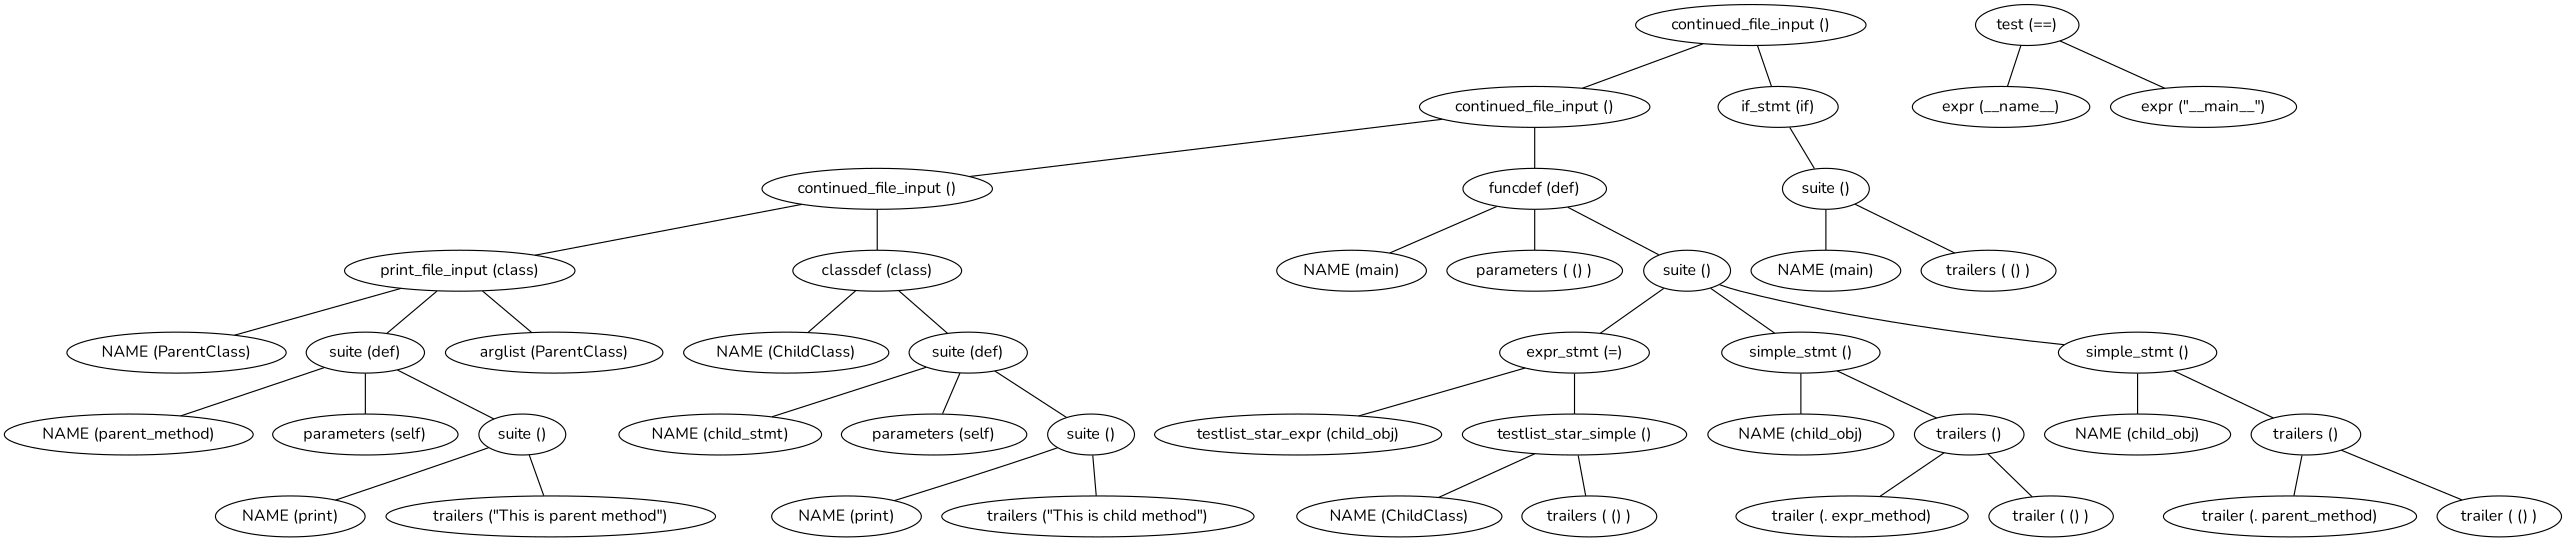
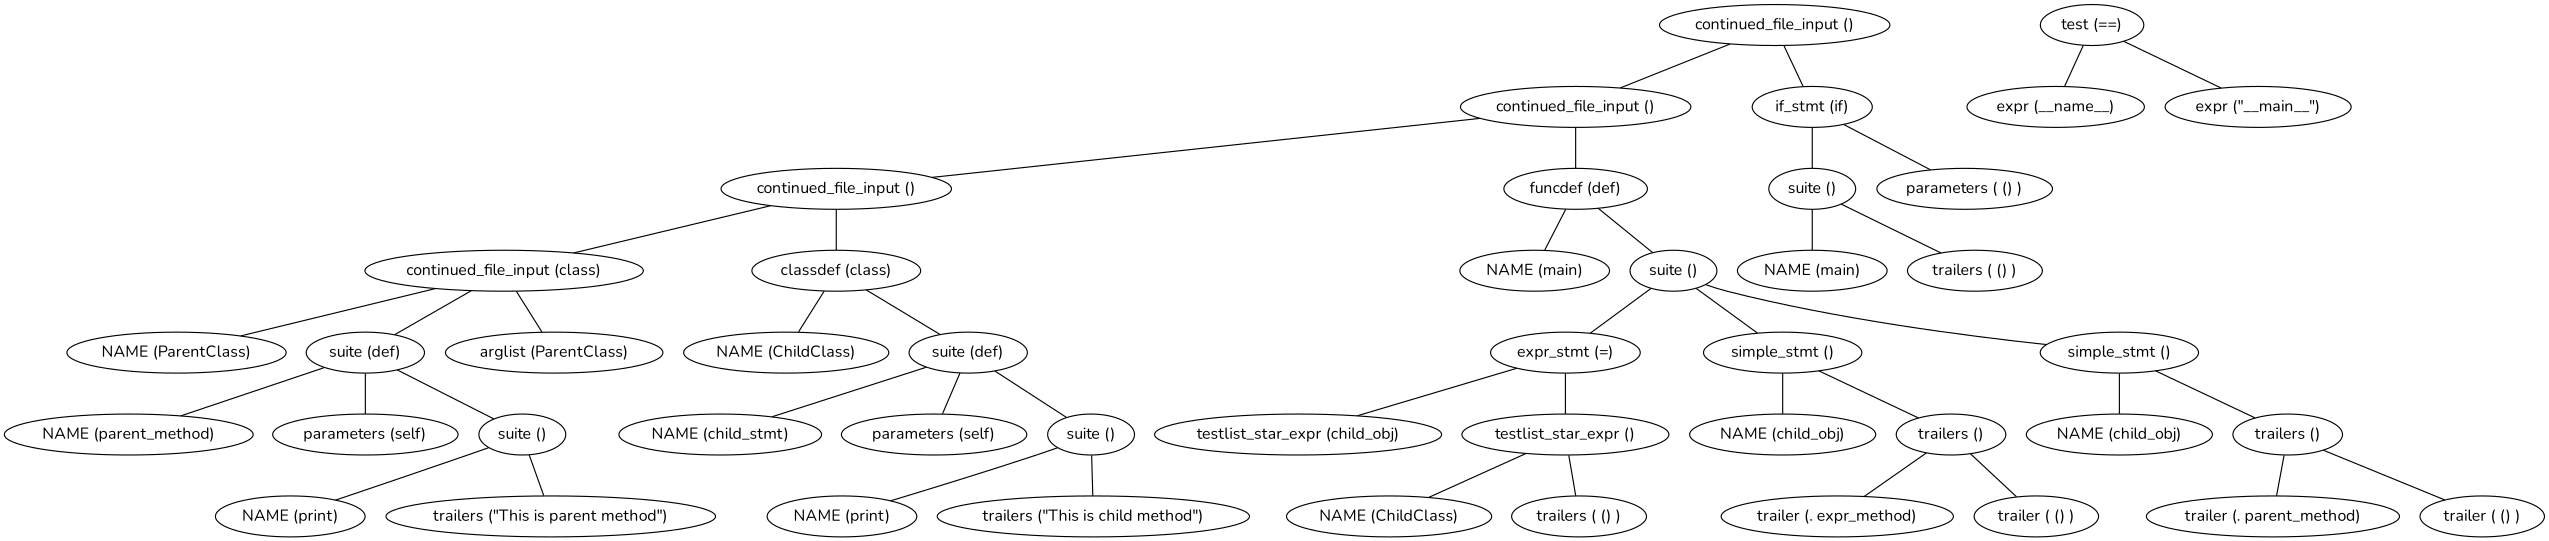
edge "funcdef (def)" -- "parameters ( () )": now "if_stmt (if)" -- "parameters ( () )"
node "print_file_input (class)": label "print_file_input (class)" -> "continued_file_input (class)"
node "testlist_star_simple ()": label "testlist_star_simple ()" -> "testlist_star_expr ()"
